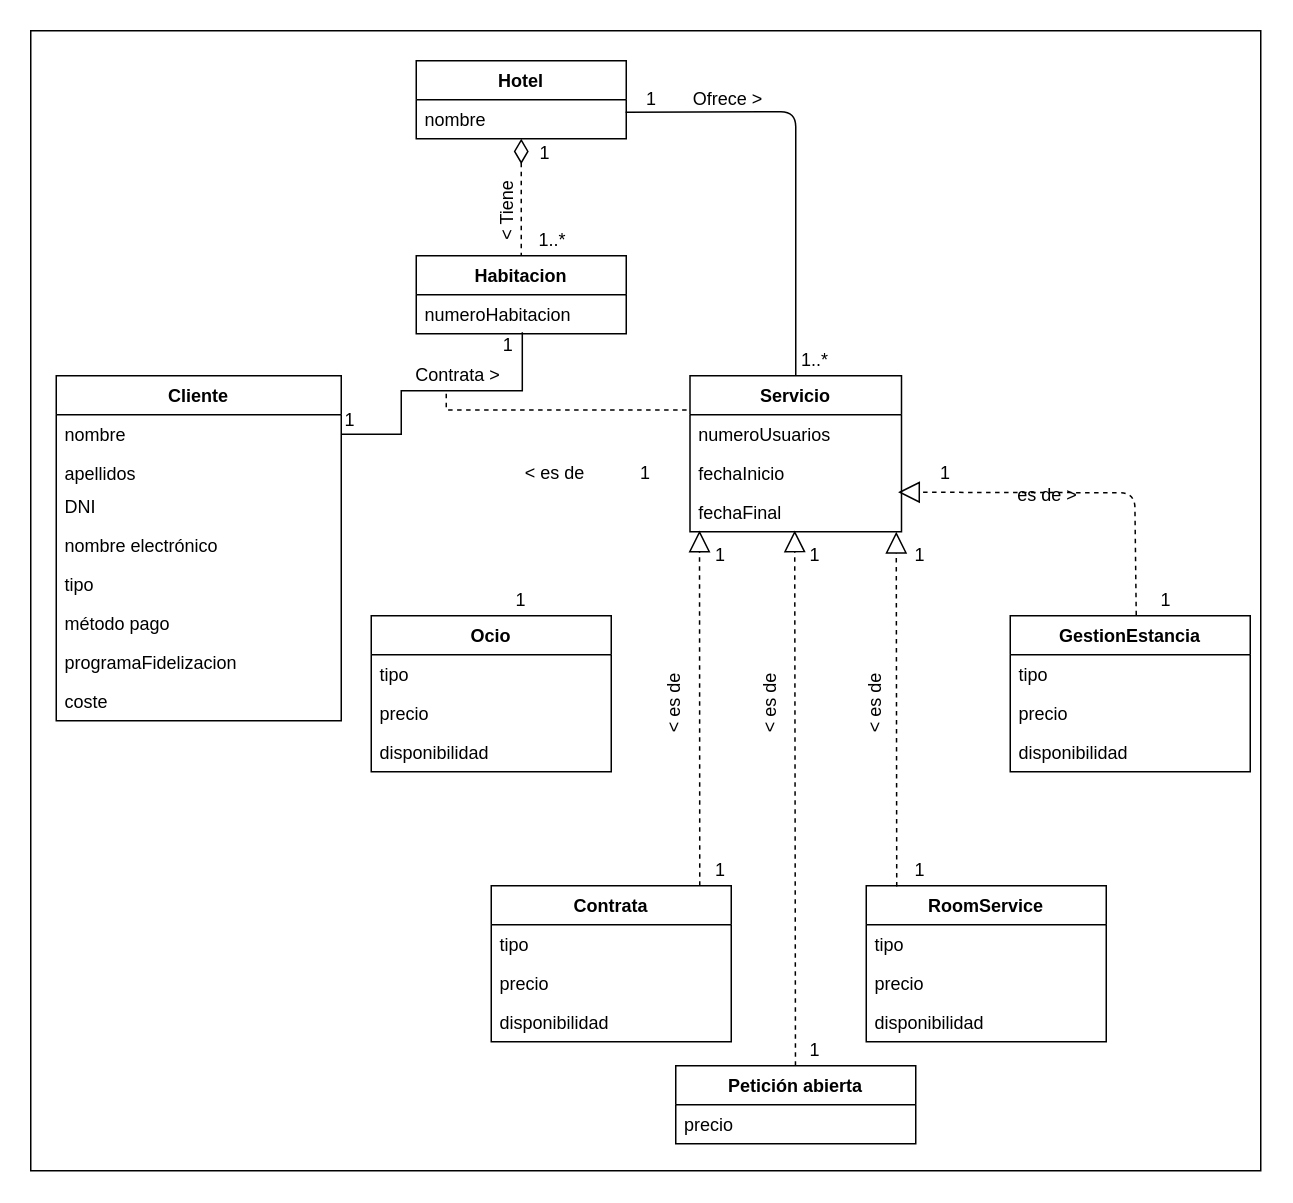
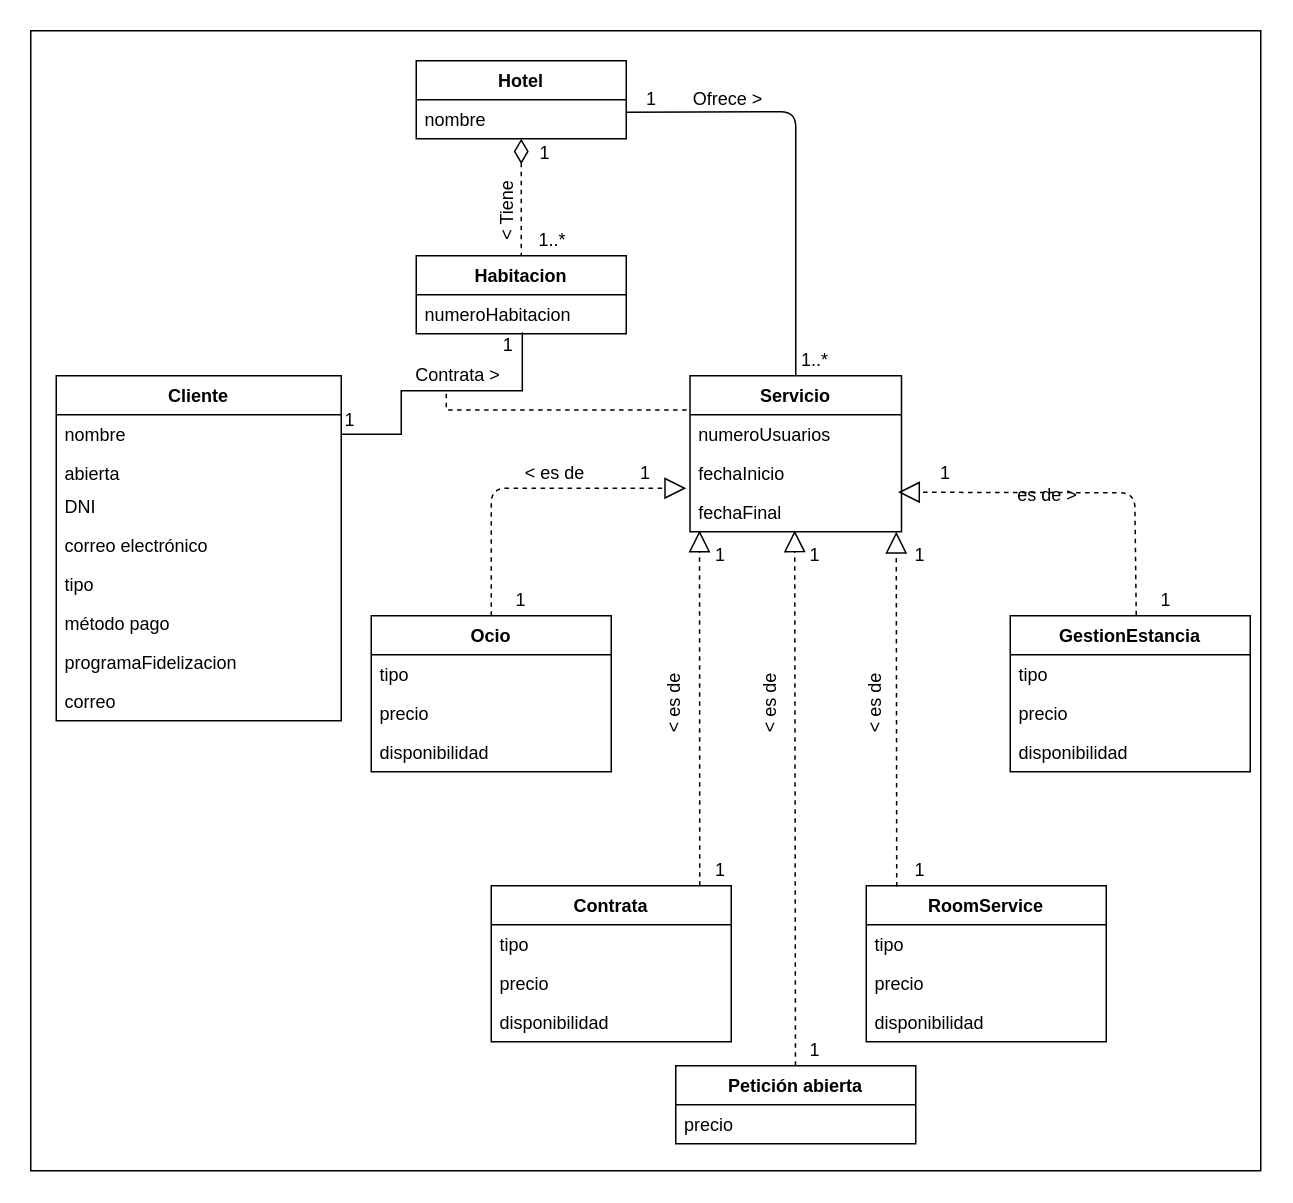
node "apellidos": label "apellidos" -> "abierta"
edge "Ocio" -> "fechaFinal": added
node "nombre electrónico": label "nombre electrónico" -> "correo electrónico"
node "coste": label "coste" -> "correo"
